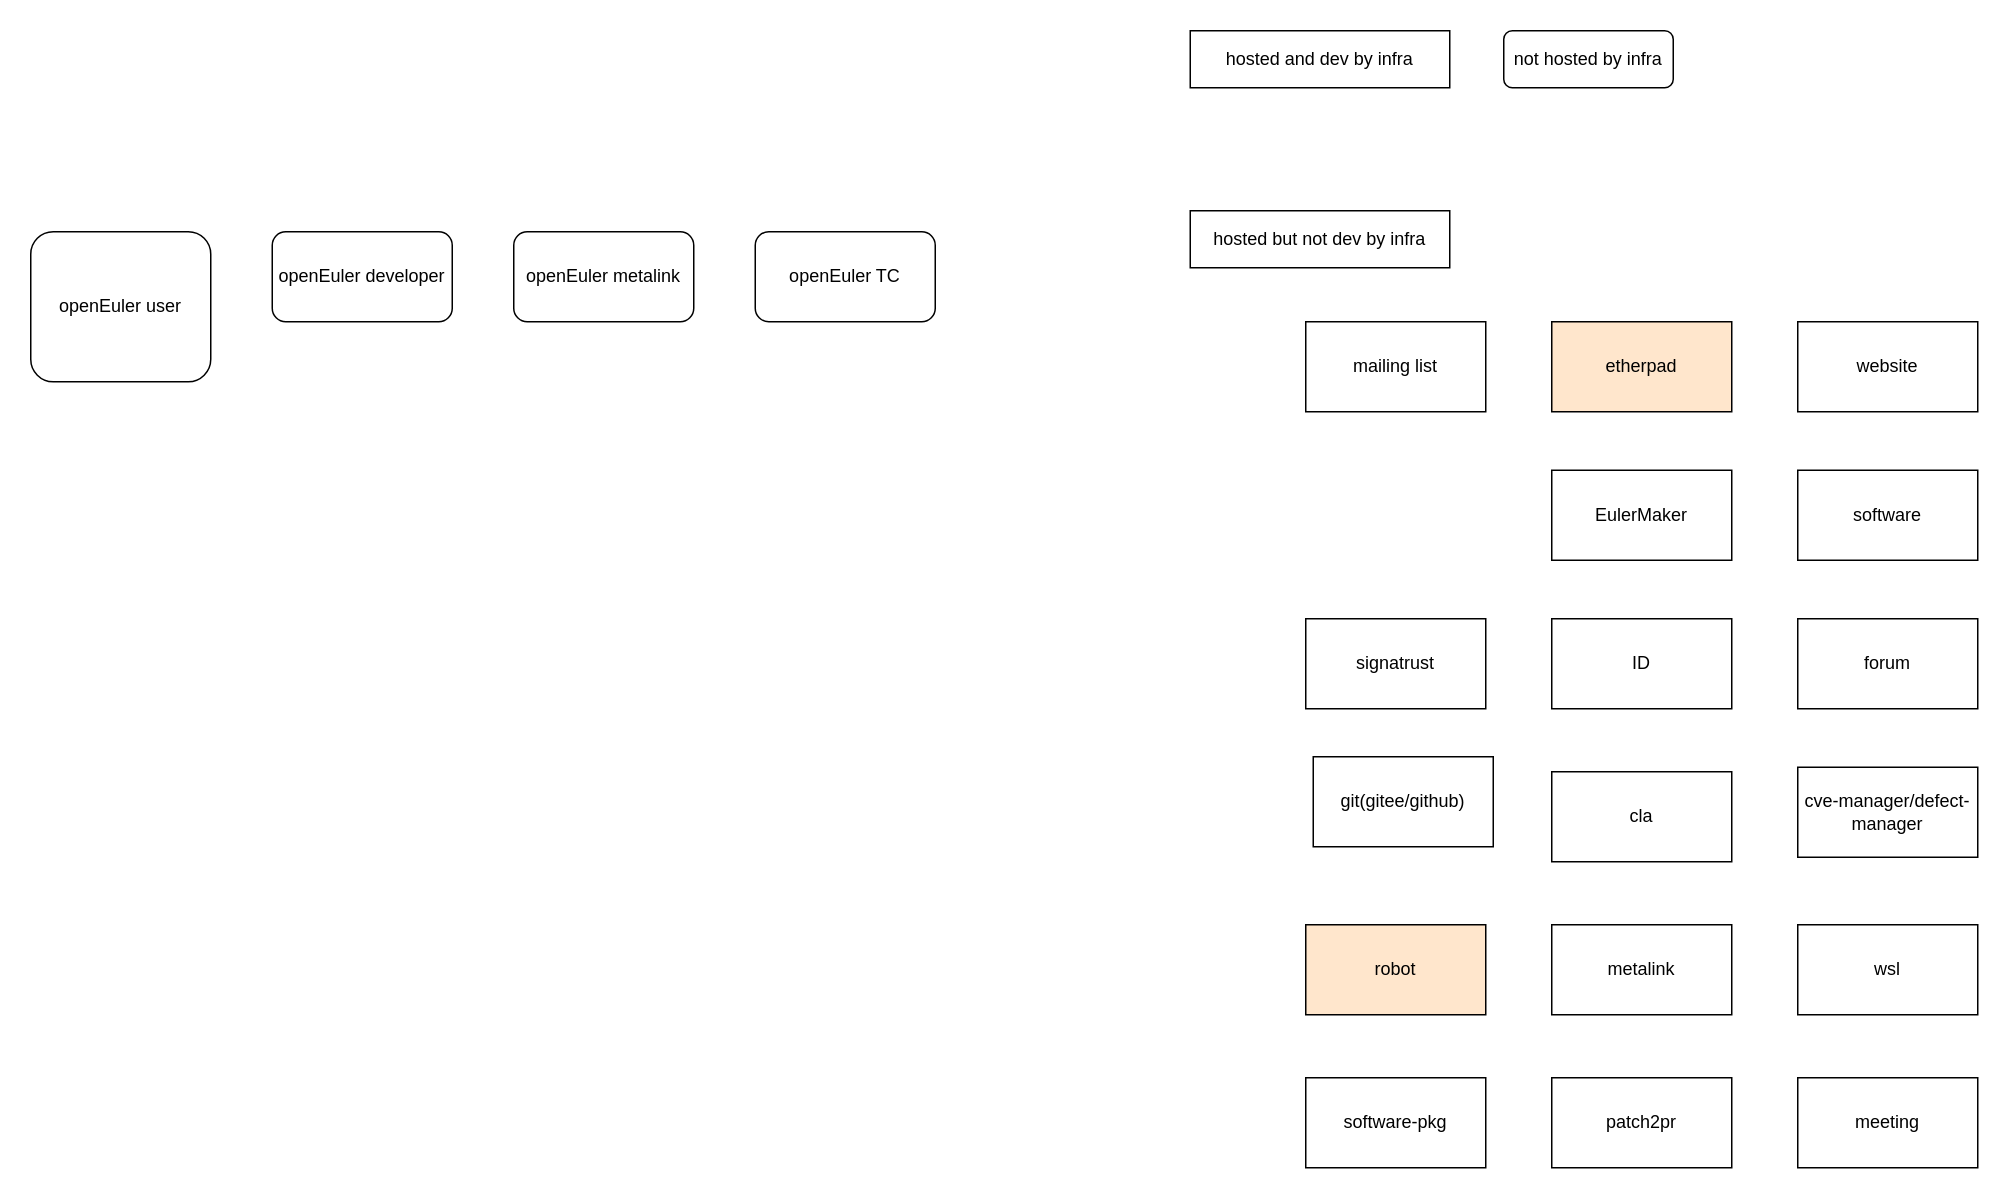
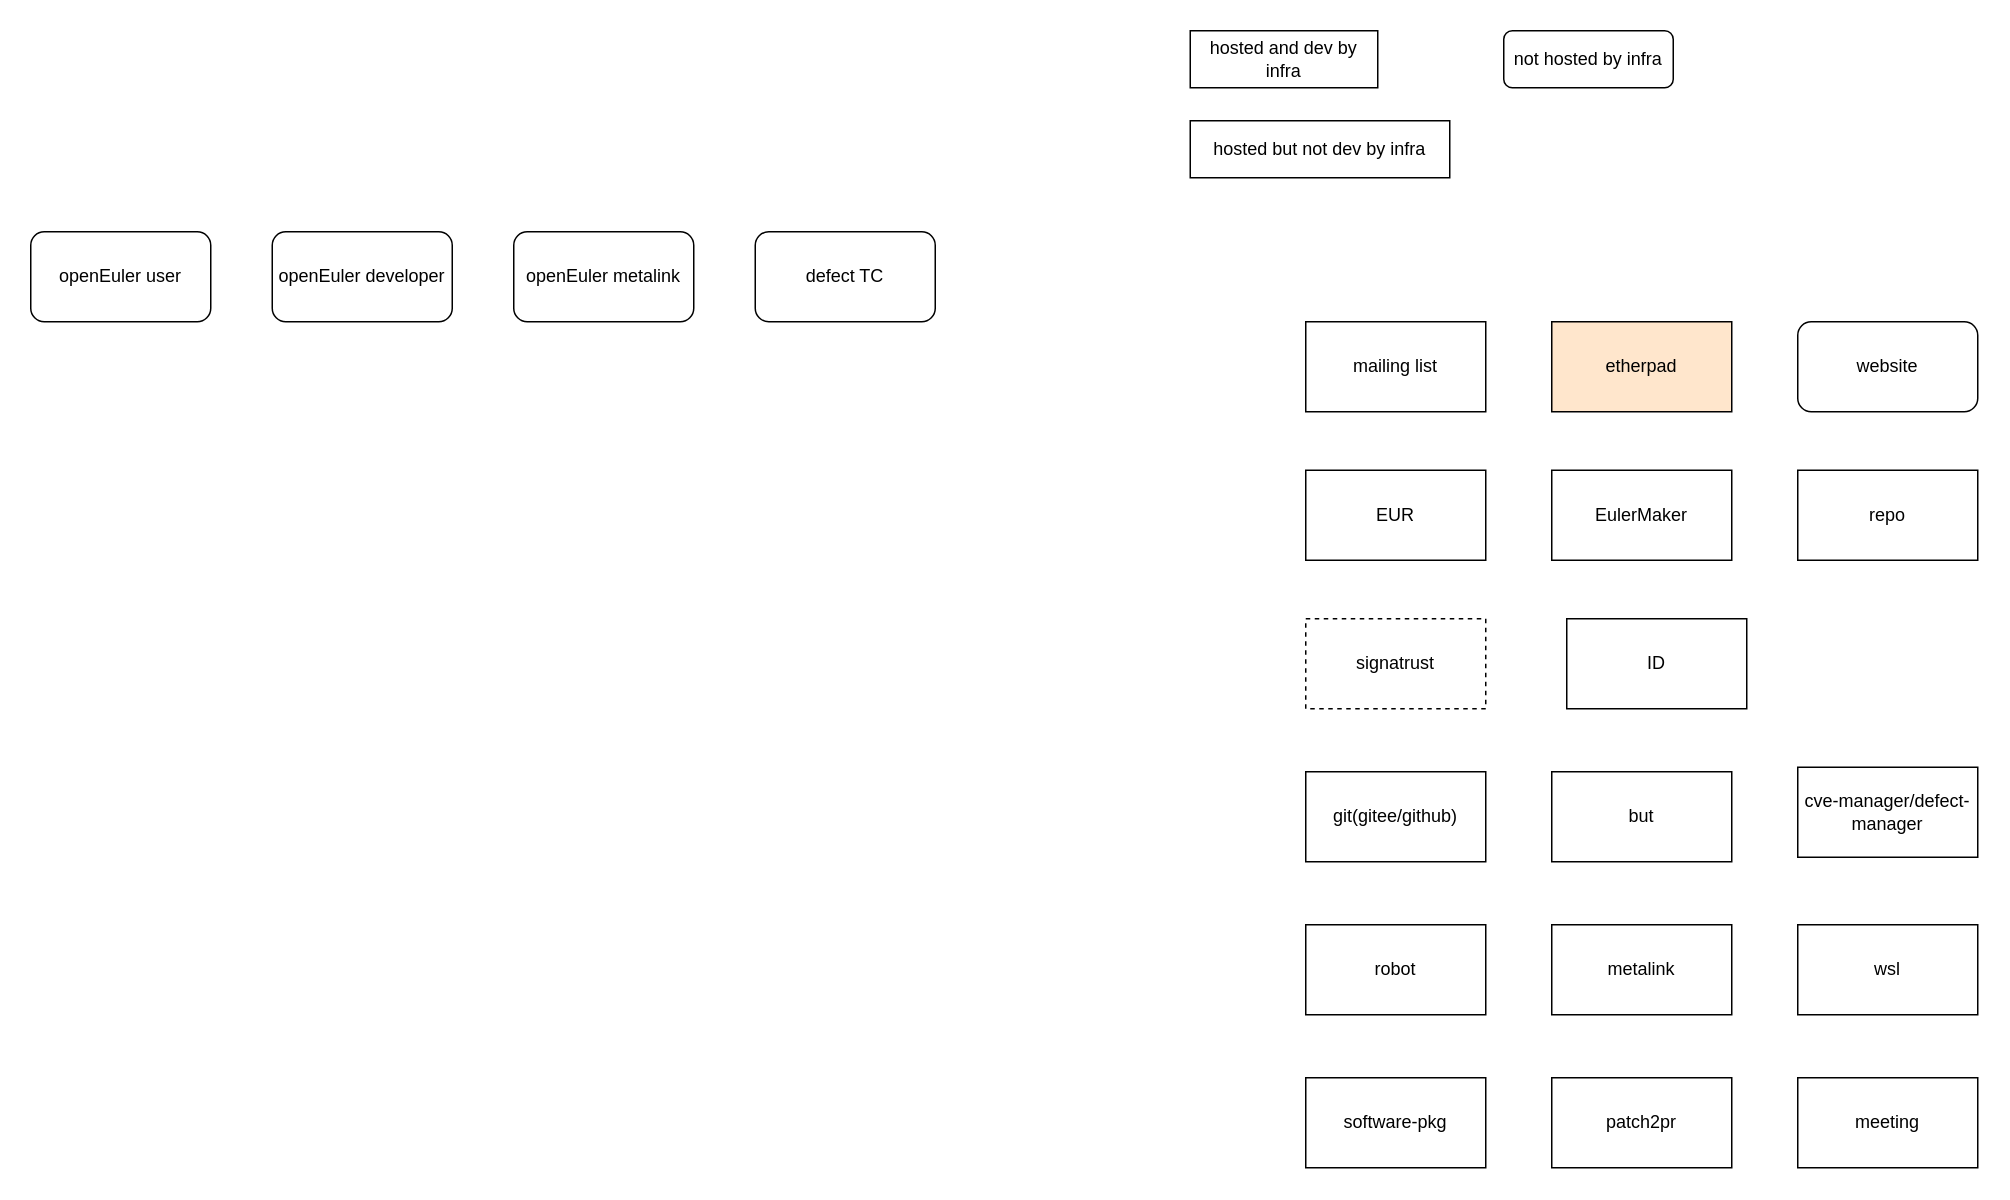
node "hosted and dev by infra": size 260x57 -> 188x57
node "hosted but not dev by infra": moved (1320, 239) -> (1320, 149)
node "openEuler TC": label "openEuler TC" -> "defect TC"
node "openEuler user": size 180x150 -> 180x90
node "website": shape rectangle -> rounded rectangle
node "EUR": added
node "software": label "software" -> "repo"
node "signatrust": style solid -> dashed
node "ID": moved (1642, 664) -> (1657, 664)
node "forum": removed
node "git(gitee/github)": moved (1403, 802) -> (1396, 817)
node "cla": label "cla" -> "but"
node "robot": fillcolor #ffe6cc -> #ffffff
